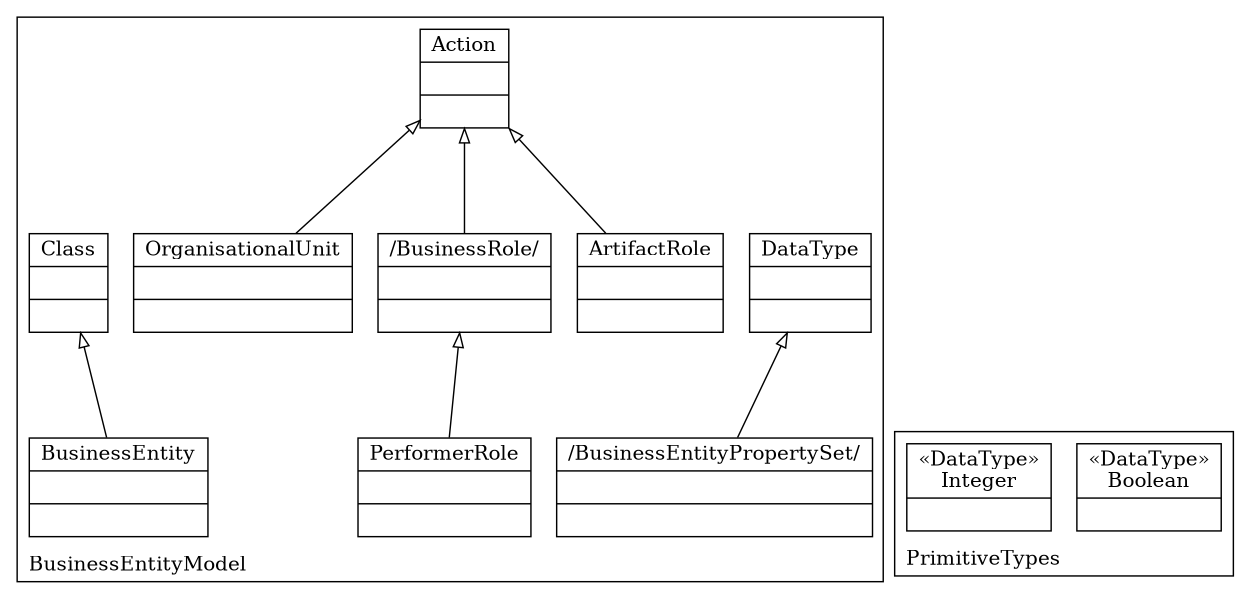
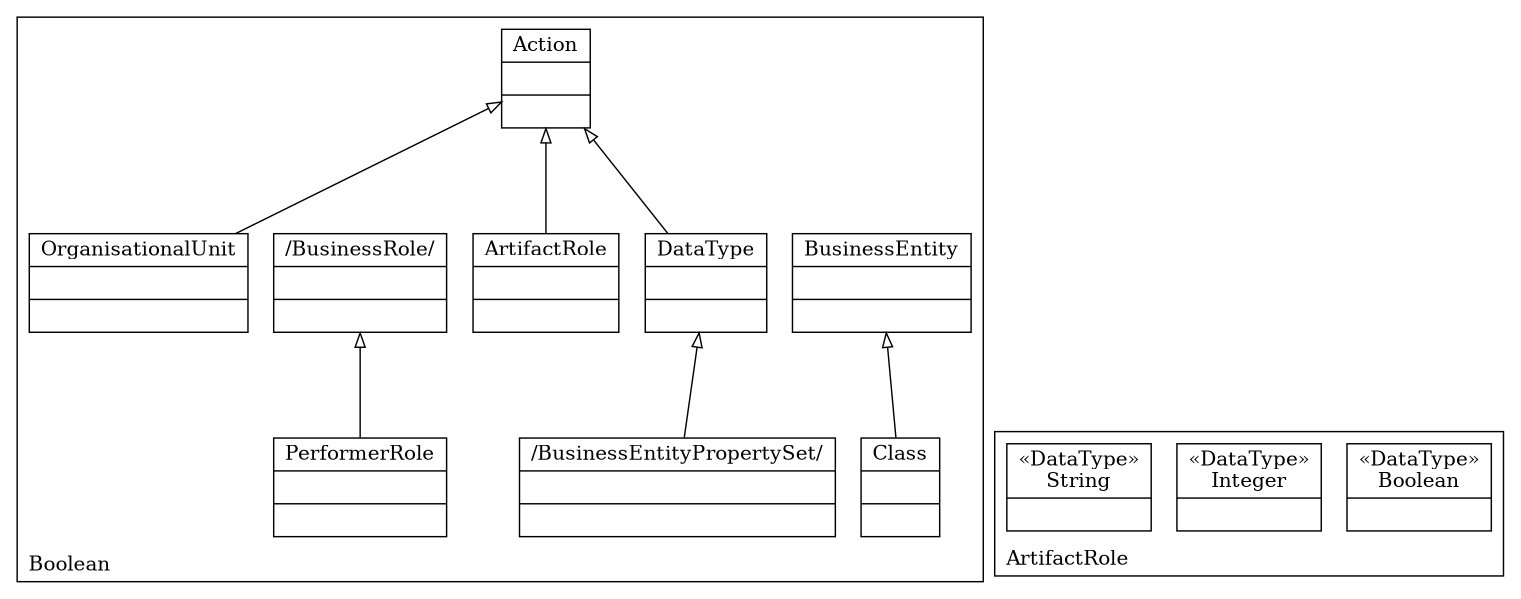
edge "/BusinessRole/" -> "Action": now "DataType" -> "Action"
edge "BusinessEntity" -> "Class": reversed
node "String": added
cluster "PrimitiveTypes": label "PrimitiveTypes" -> "ArtifactRole"
cluster "BusinessEntityModel": label "BusinessEntityModel" -> "Boolean"
